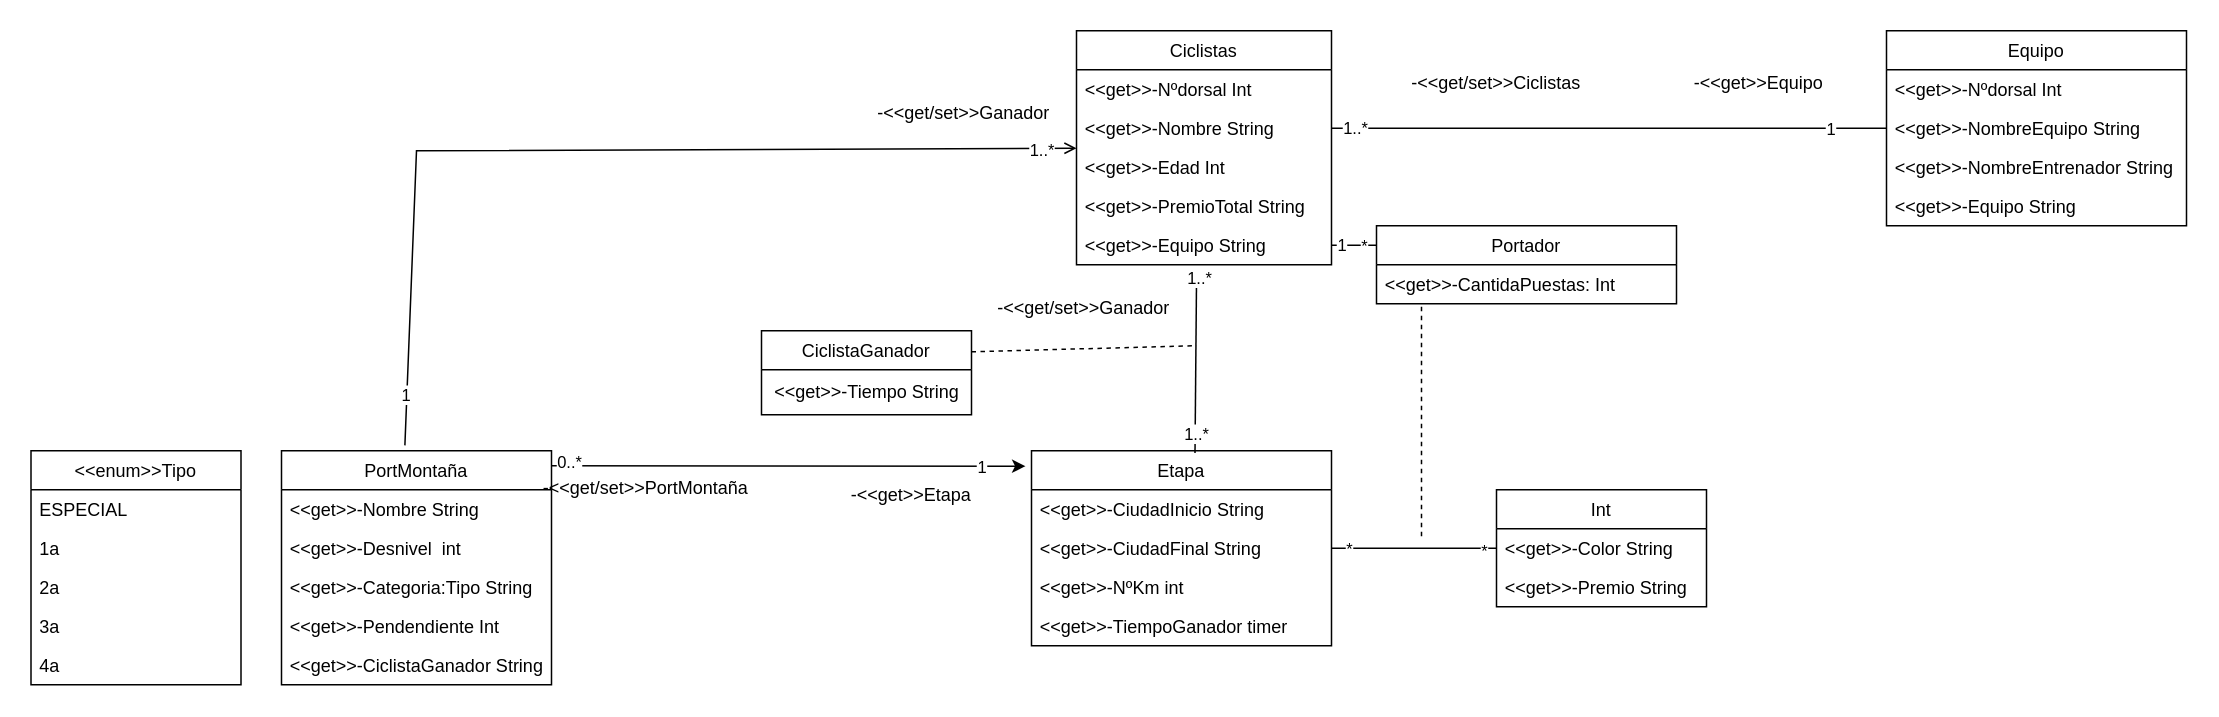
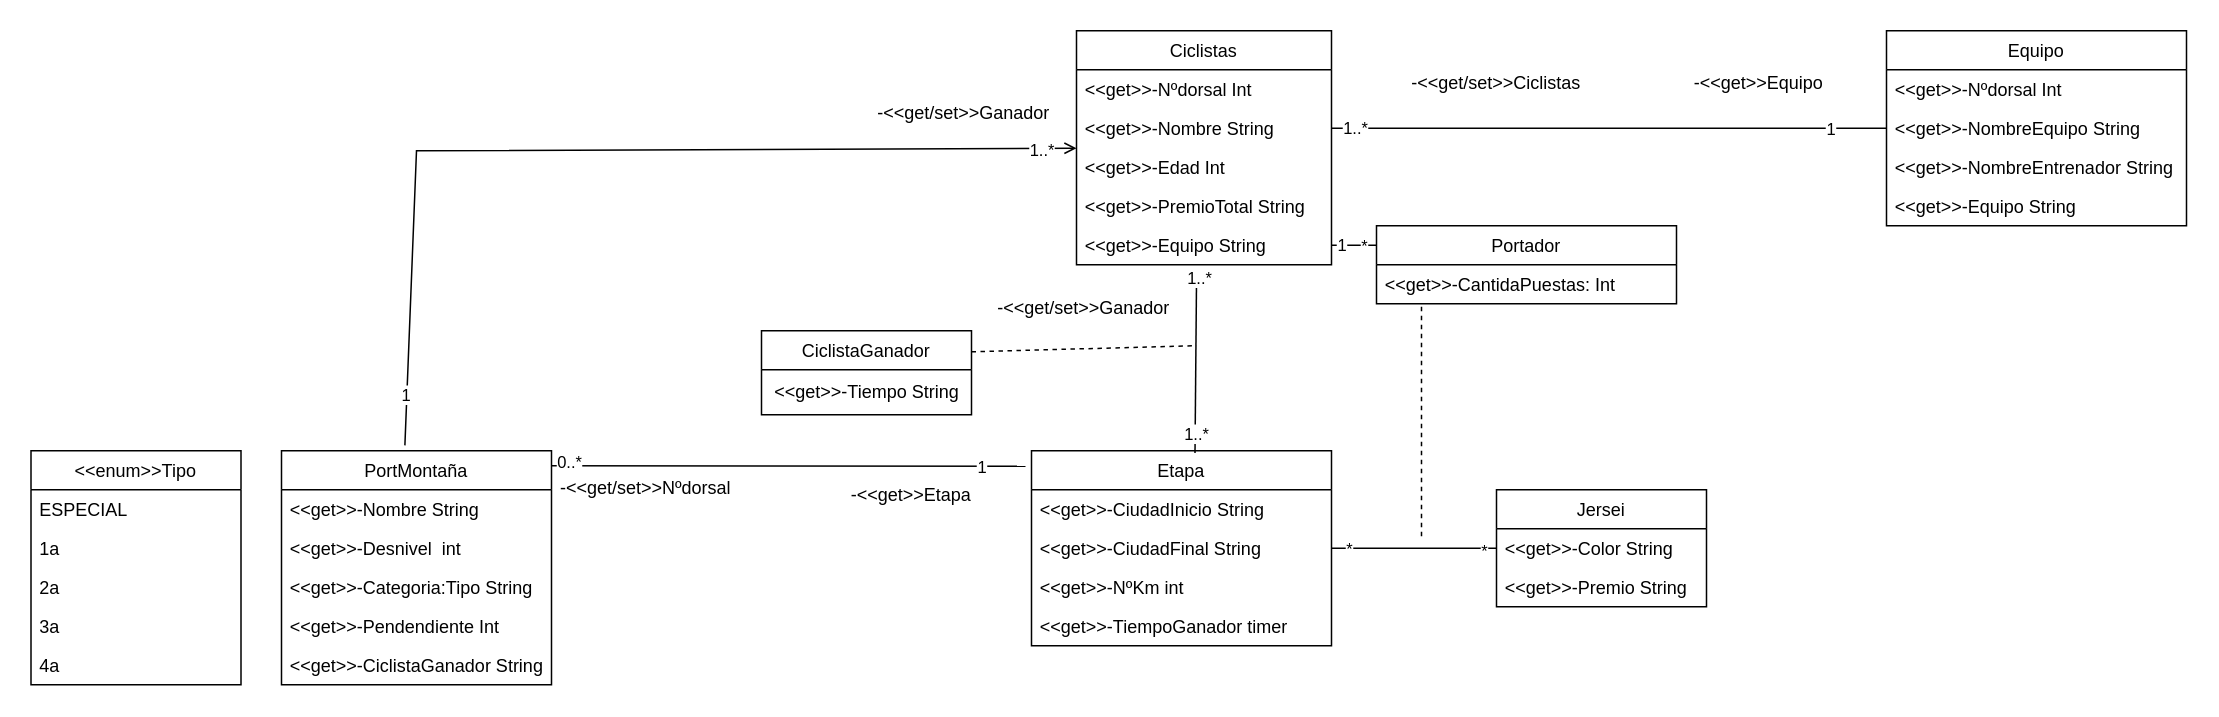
edge "PortMontaña" -> "Etapa": arrowhead classic -> none
node "-<<get/set>>PortMontaña": label "-<<get/set>>PortMontaña" -> "-<<get/set>>Nºdorsal"
node "Int": label "Int" -> "Jersei"
